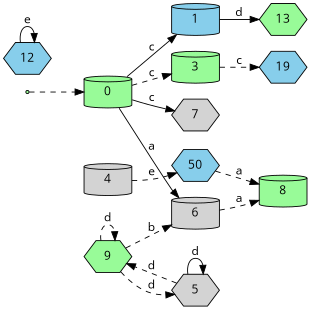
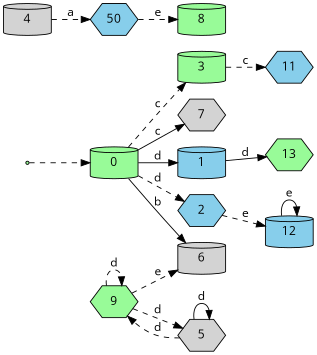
edge "0" -> "1": label "c" -> "d"
node "12": shape hexagon -> cylinder
node "19": label "19" -> "11"
edge "0" -> "6": label "a" -> "b"
edge "50" -> "8": label "a" -> "e"
edge "4" -> "50": label "e" -> "a"
edge "6" -> "8": removed, label "a"
node "2": added
edge "9" -> "6": label "b" -> "e"
